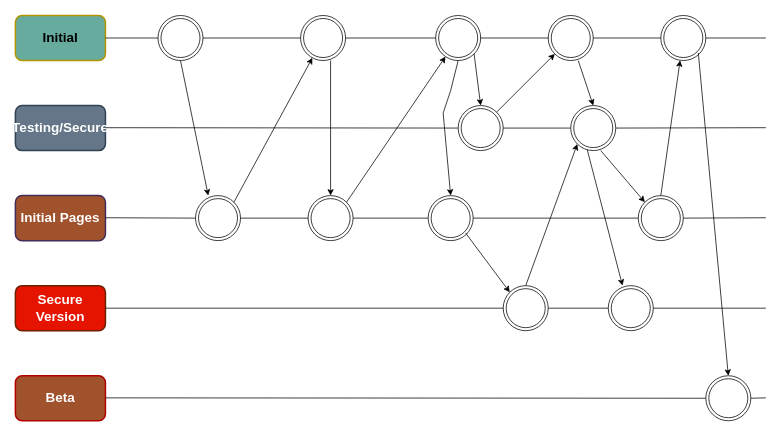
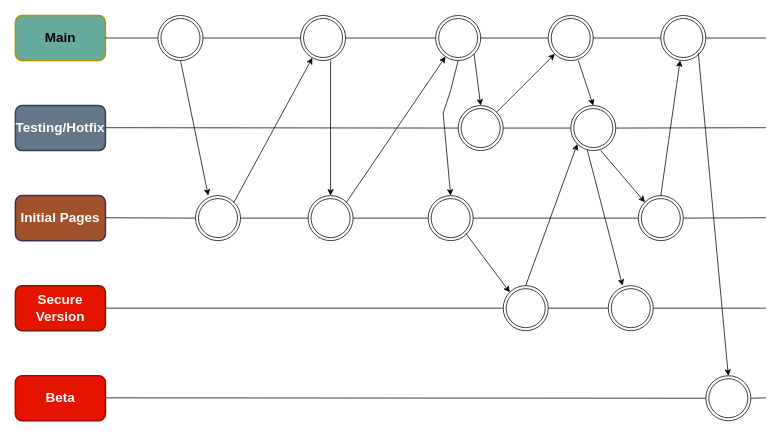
node "Initial": label "Initial" -> "Main"
node "Testing/Secure": label "Testing/Secure" -> "Testing/Hotfix"
node "Beta": fillcolor #a0522d -> #e51400
